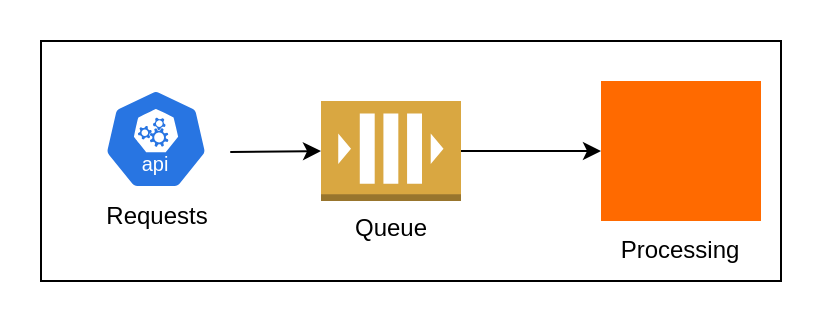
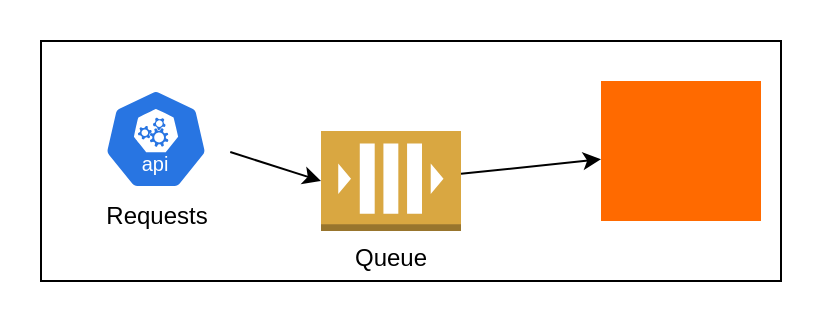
node "Queue": moved (391, 151) -> (391, 181)
node "Processing": removed
